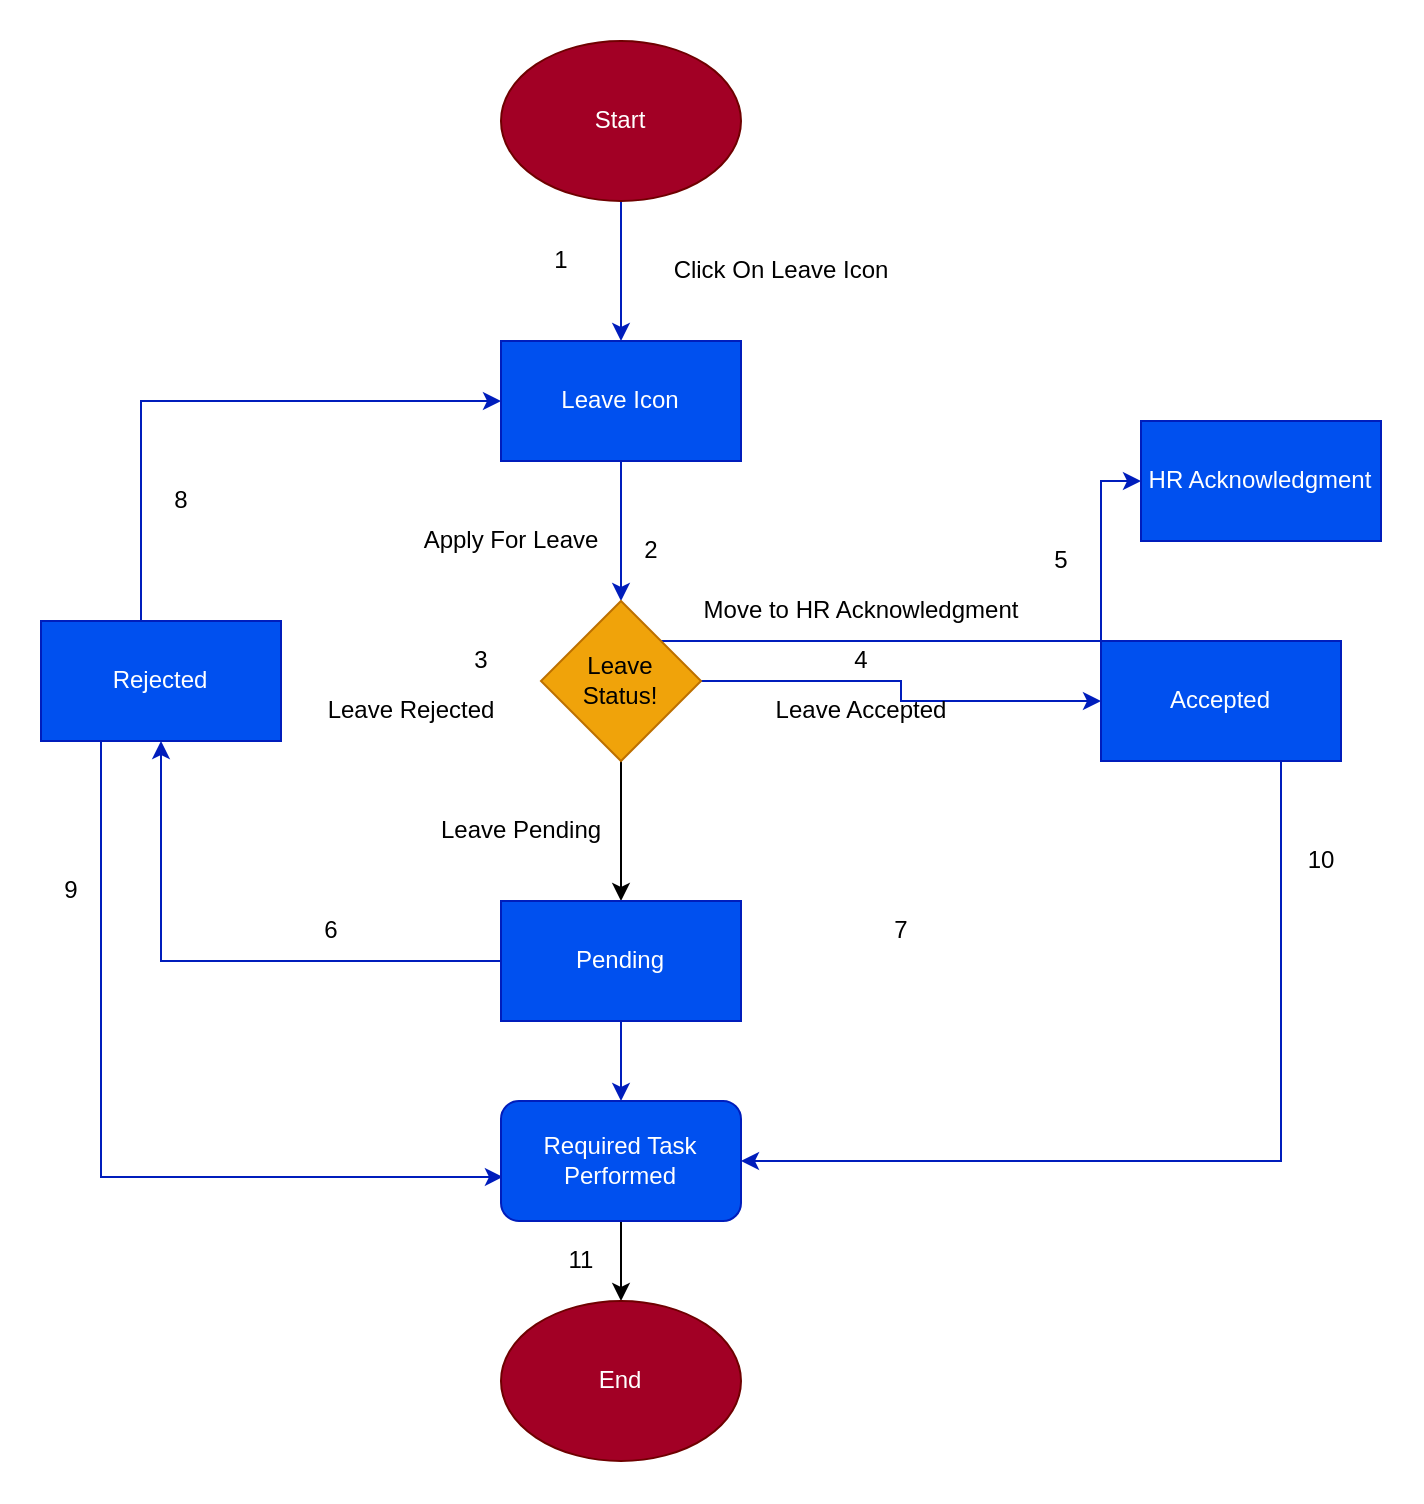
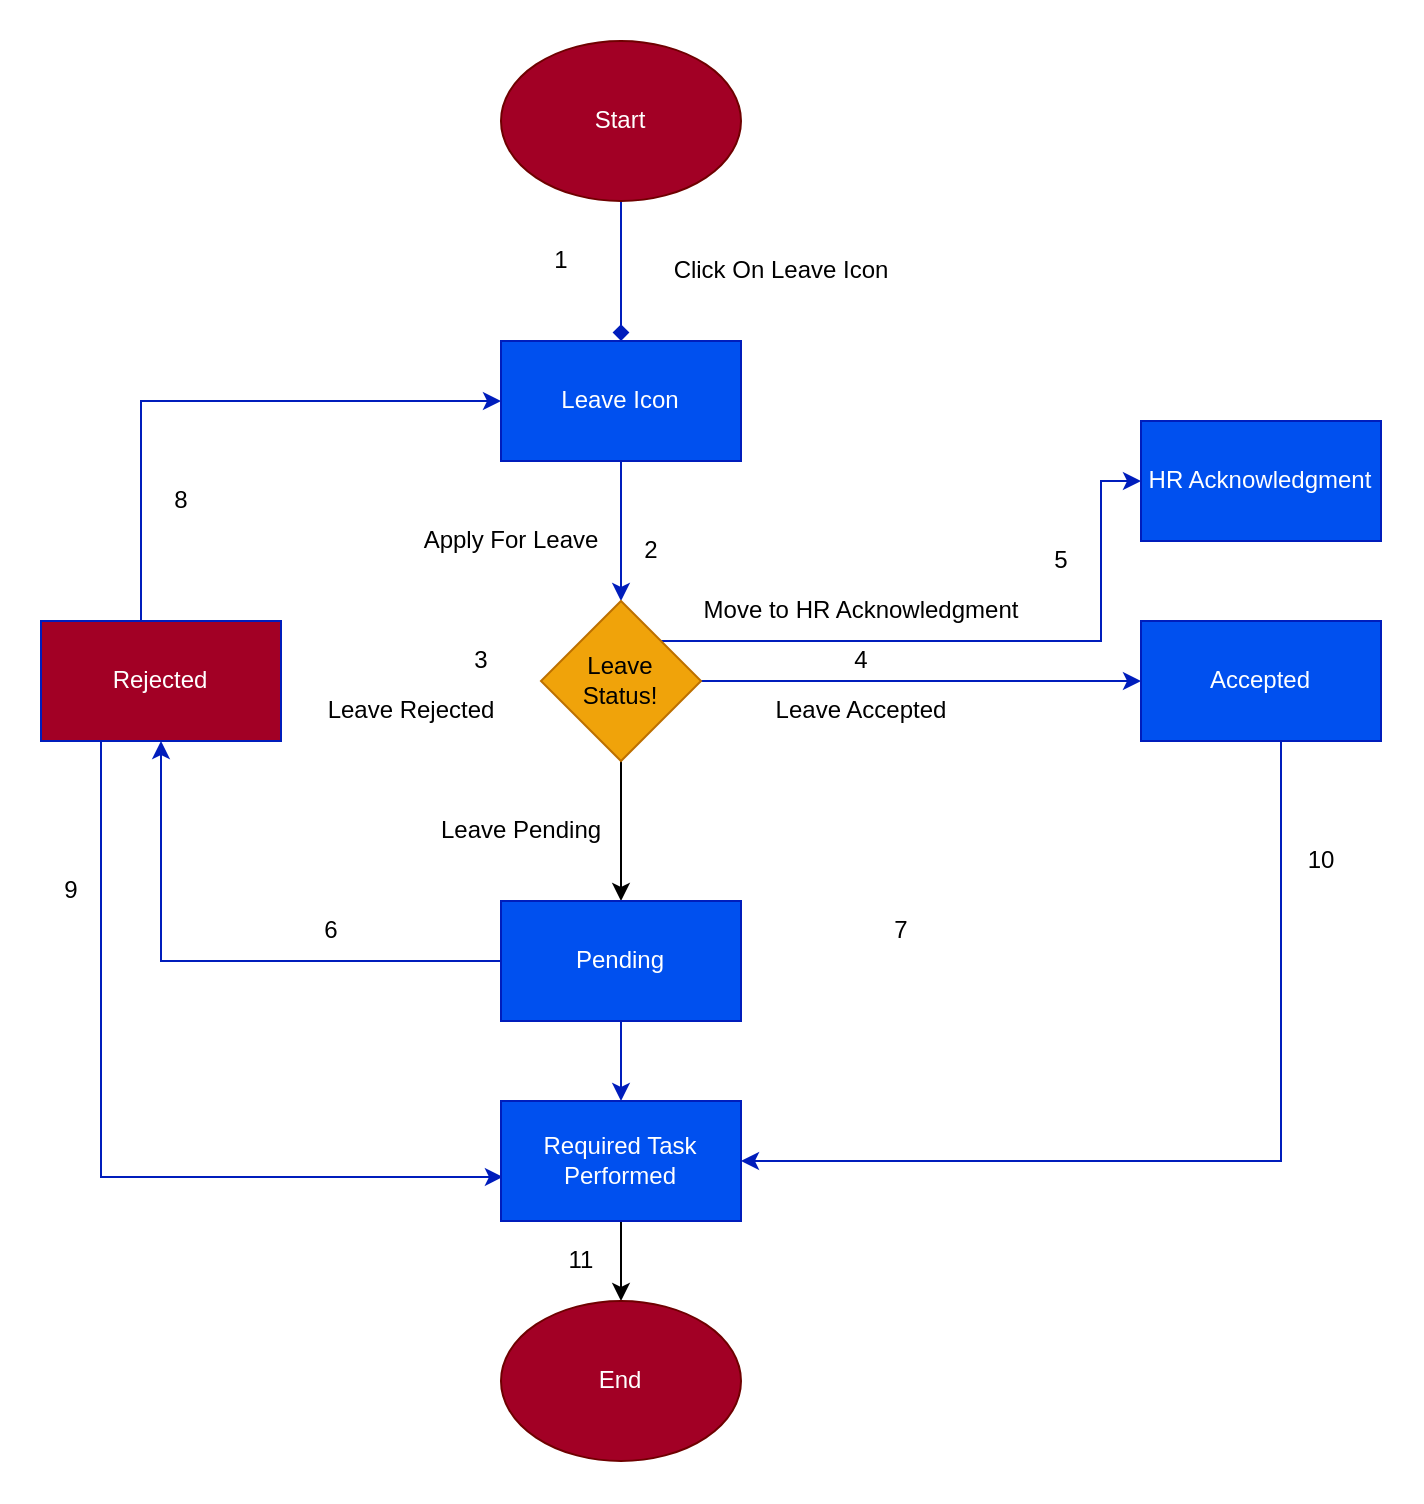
edge "Start" -> "Leave Icon": arrowhead classic -> diamond
node "Rejected": fillcolor #0050ef -> #a20025
node "Accepted": moved (1221, 701) -> (1261, 681)
node "Required Task Performed": shape rounded rectangle -> rectangle
